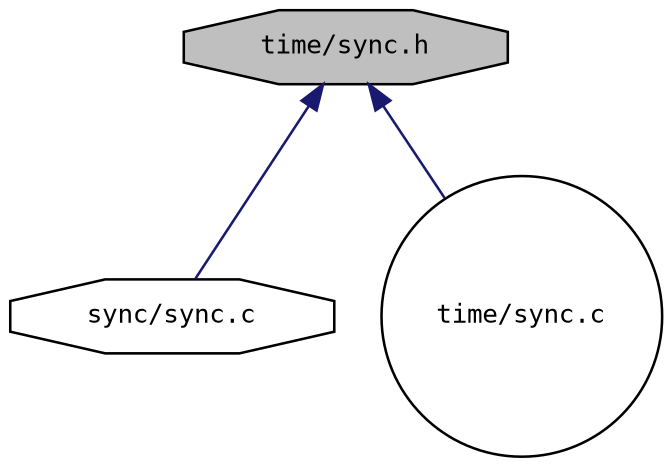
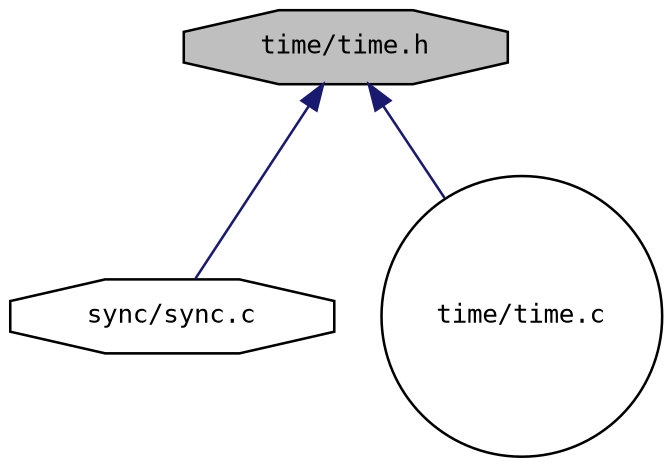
node "time/sync.h": label "time/sync.h" -> "time/time.h"
node "time/sync.c": label "time/sync.c" -> "time/time.c"
